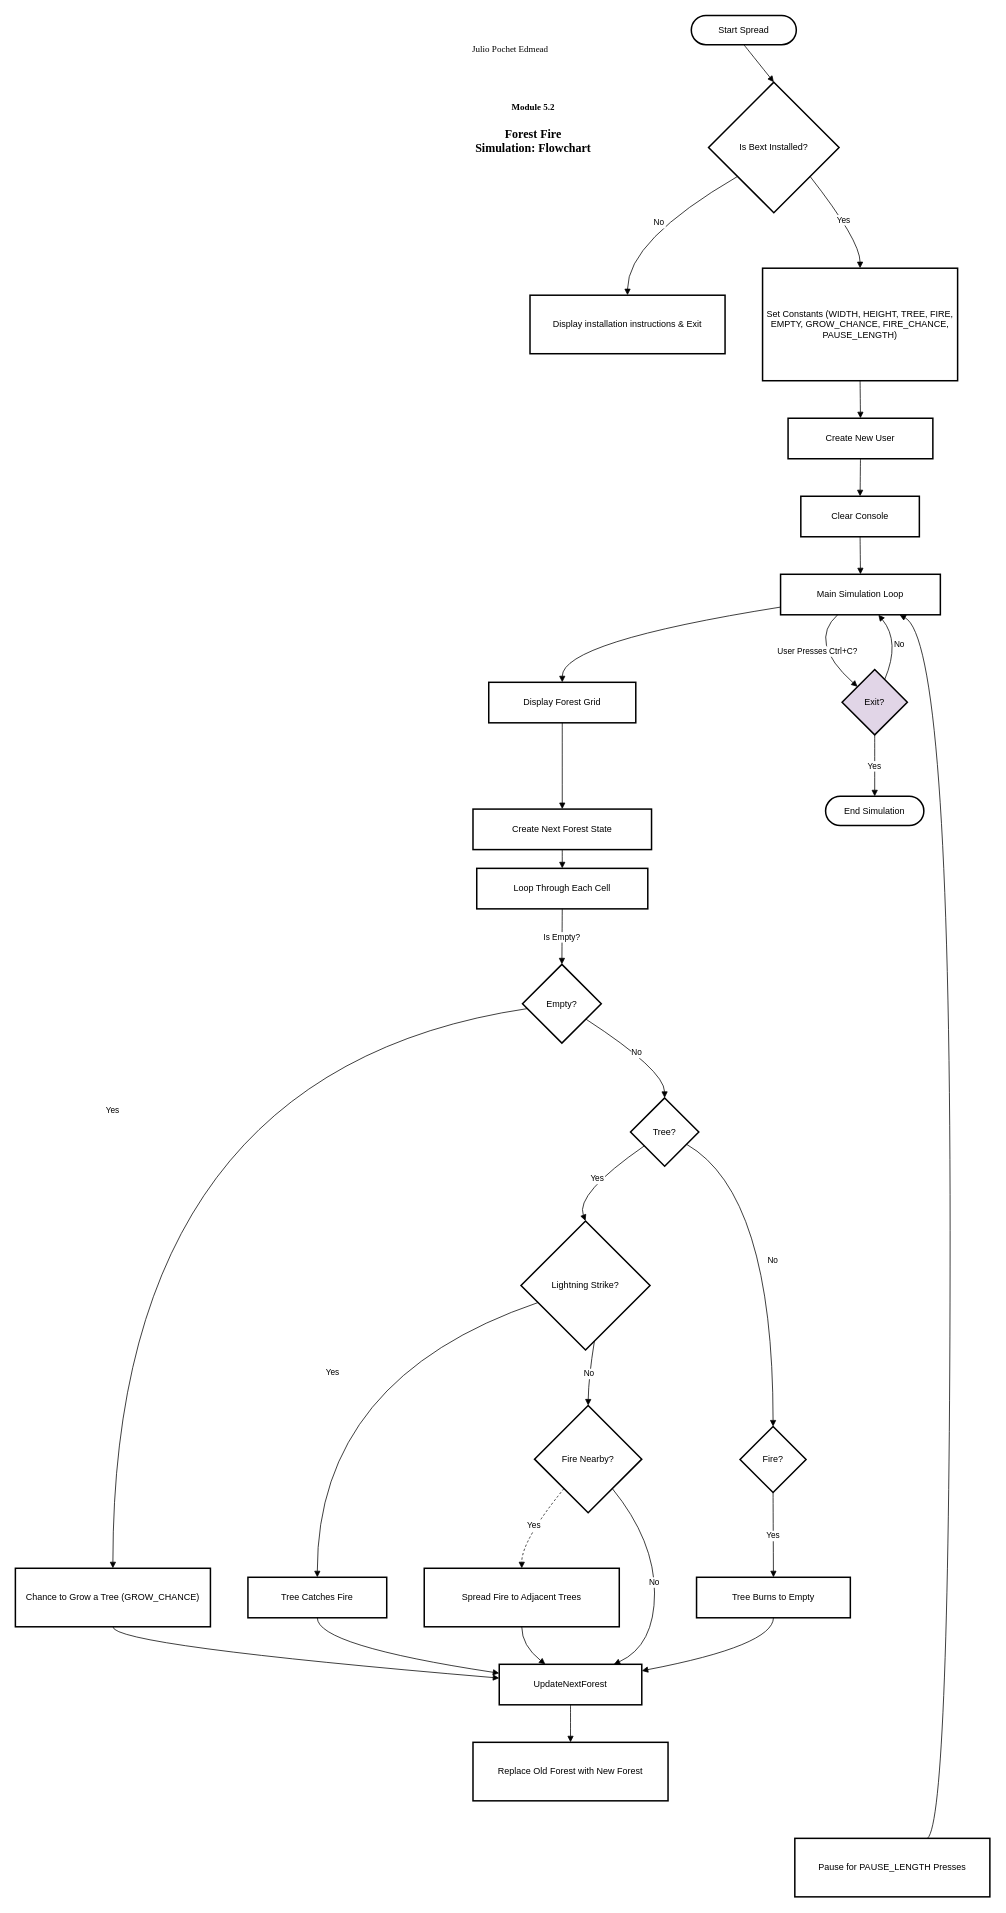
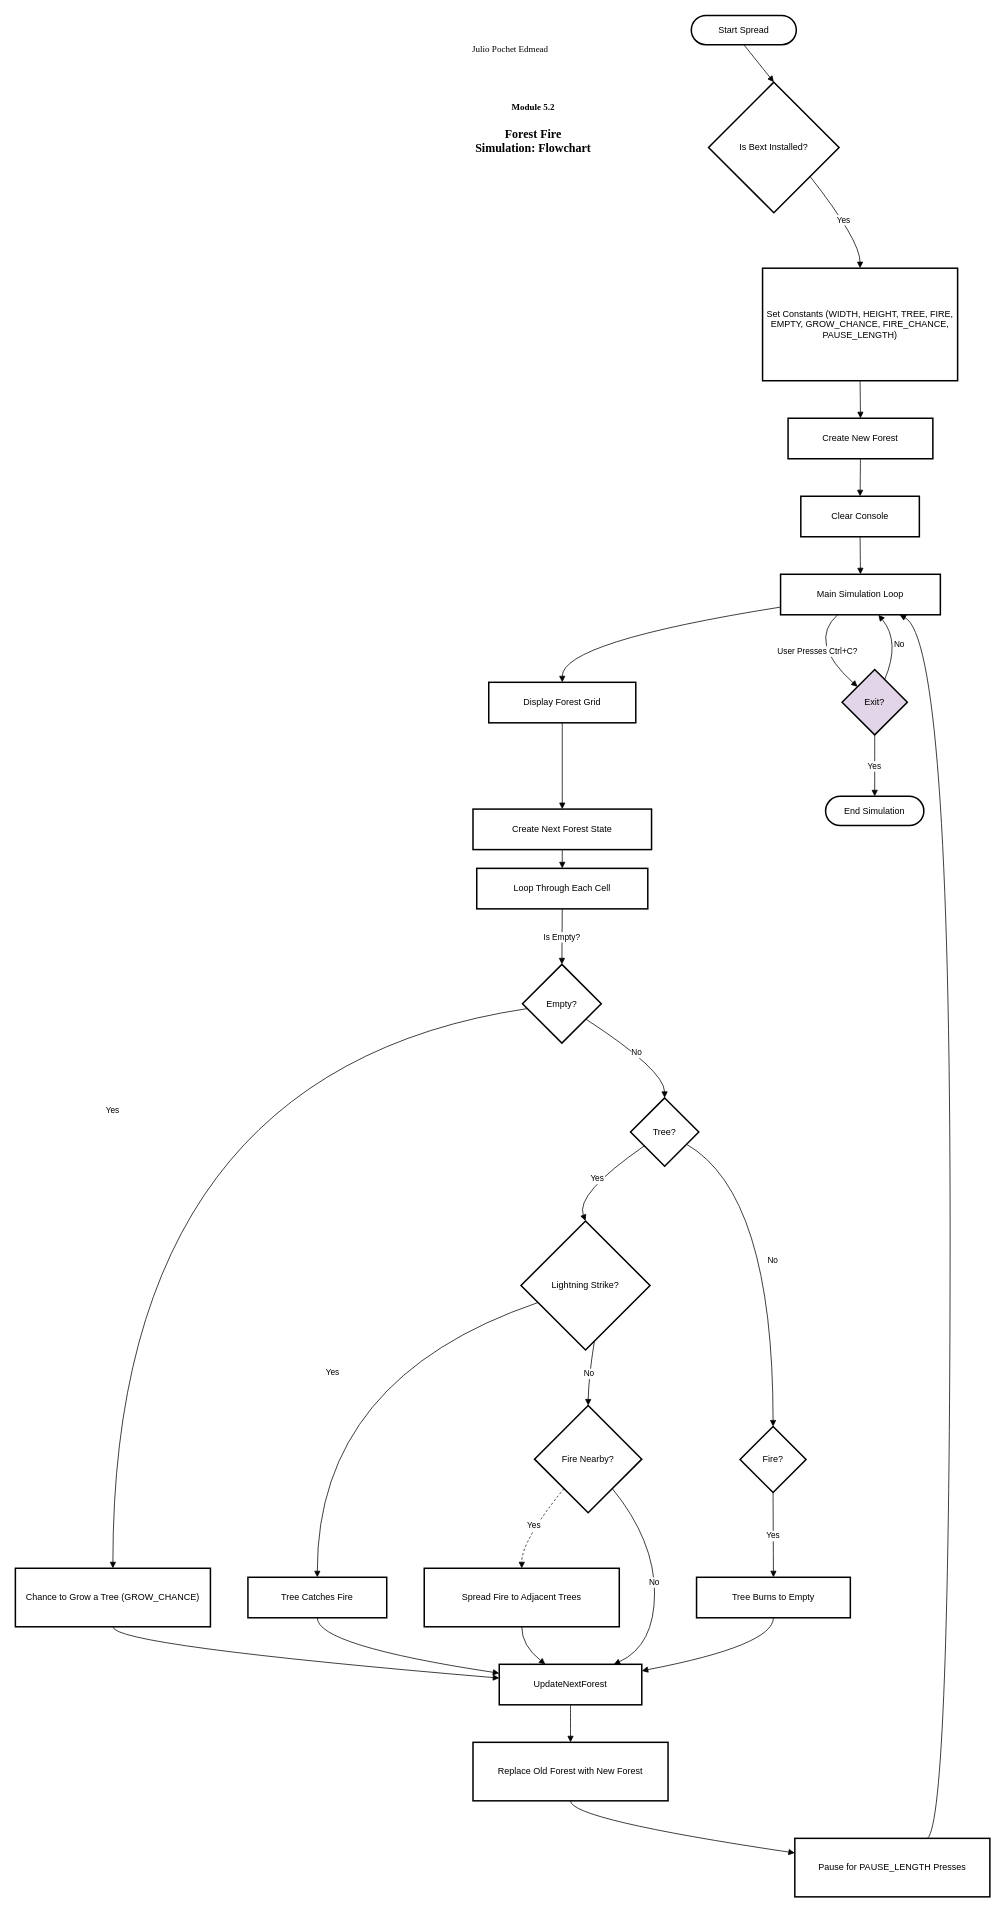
edge "Is Bext Installed?" -> "Display installation instructions & Exit": removed, label "No"
node "Display installation instructions & Exit": removed
node "Create New User": label "Create New User" -> "Create New Forest"
edge "Replace Old Forest with New Forest" -> "Pause for PAUSE_LENGTH Presses": added
